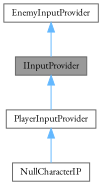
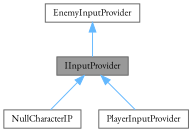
edge "NullCharacterIP" -> "PlayerInputProvider": now "NullCharacterIP" -> "IInputProvider"
